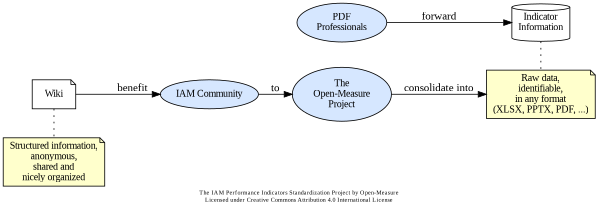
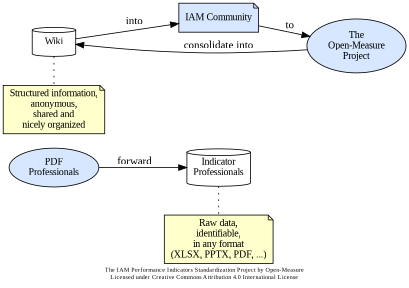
node "Indicator Information": label "Indicator Information" -> "Indicator Professionals"
edge "Wiki" -> "IAM Community": label "  benefit  " -> "  into  "
node "Wiki": shape note -> cylinder
node "IAM Community": shape ellipse -> note
edge "The Open-Measure Project" -> "Raw data, identifiable, in any format (XLSX, PPTX, PDF, ...)": now "The Open-Measure Project" -> "Wiki"
